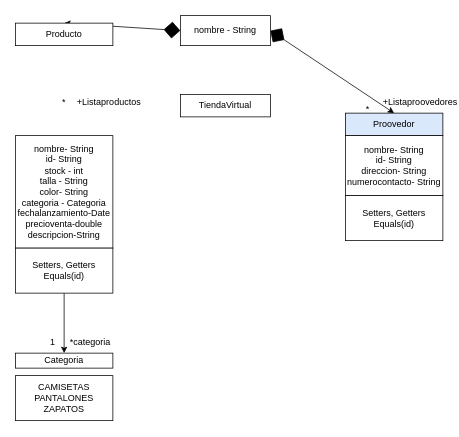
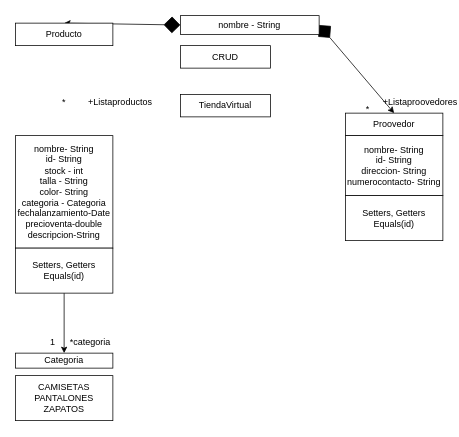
node "nombre - String": size 90x30 -> 139x19
node "CRUD": added
node "+Listaproductos": moved (109, 102) -> (120, 102)
node "Proovedor": fillcolor #dae8fc -> #ffffff
